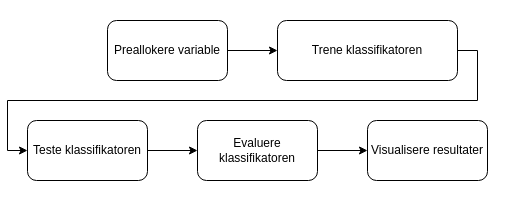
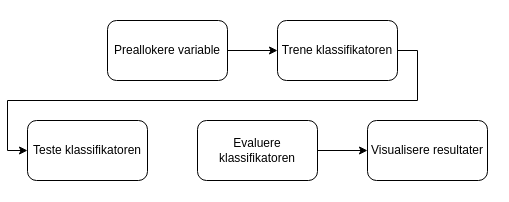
node "Trene klassifikatoren": size 180x60 -> 120x60
edge "Teste klassifikatoren" -> "Evaluere klassifikatoren": removed
